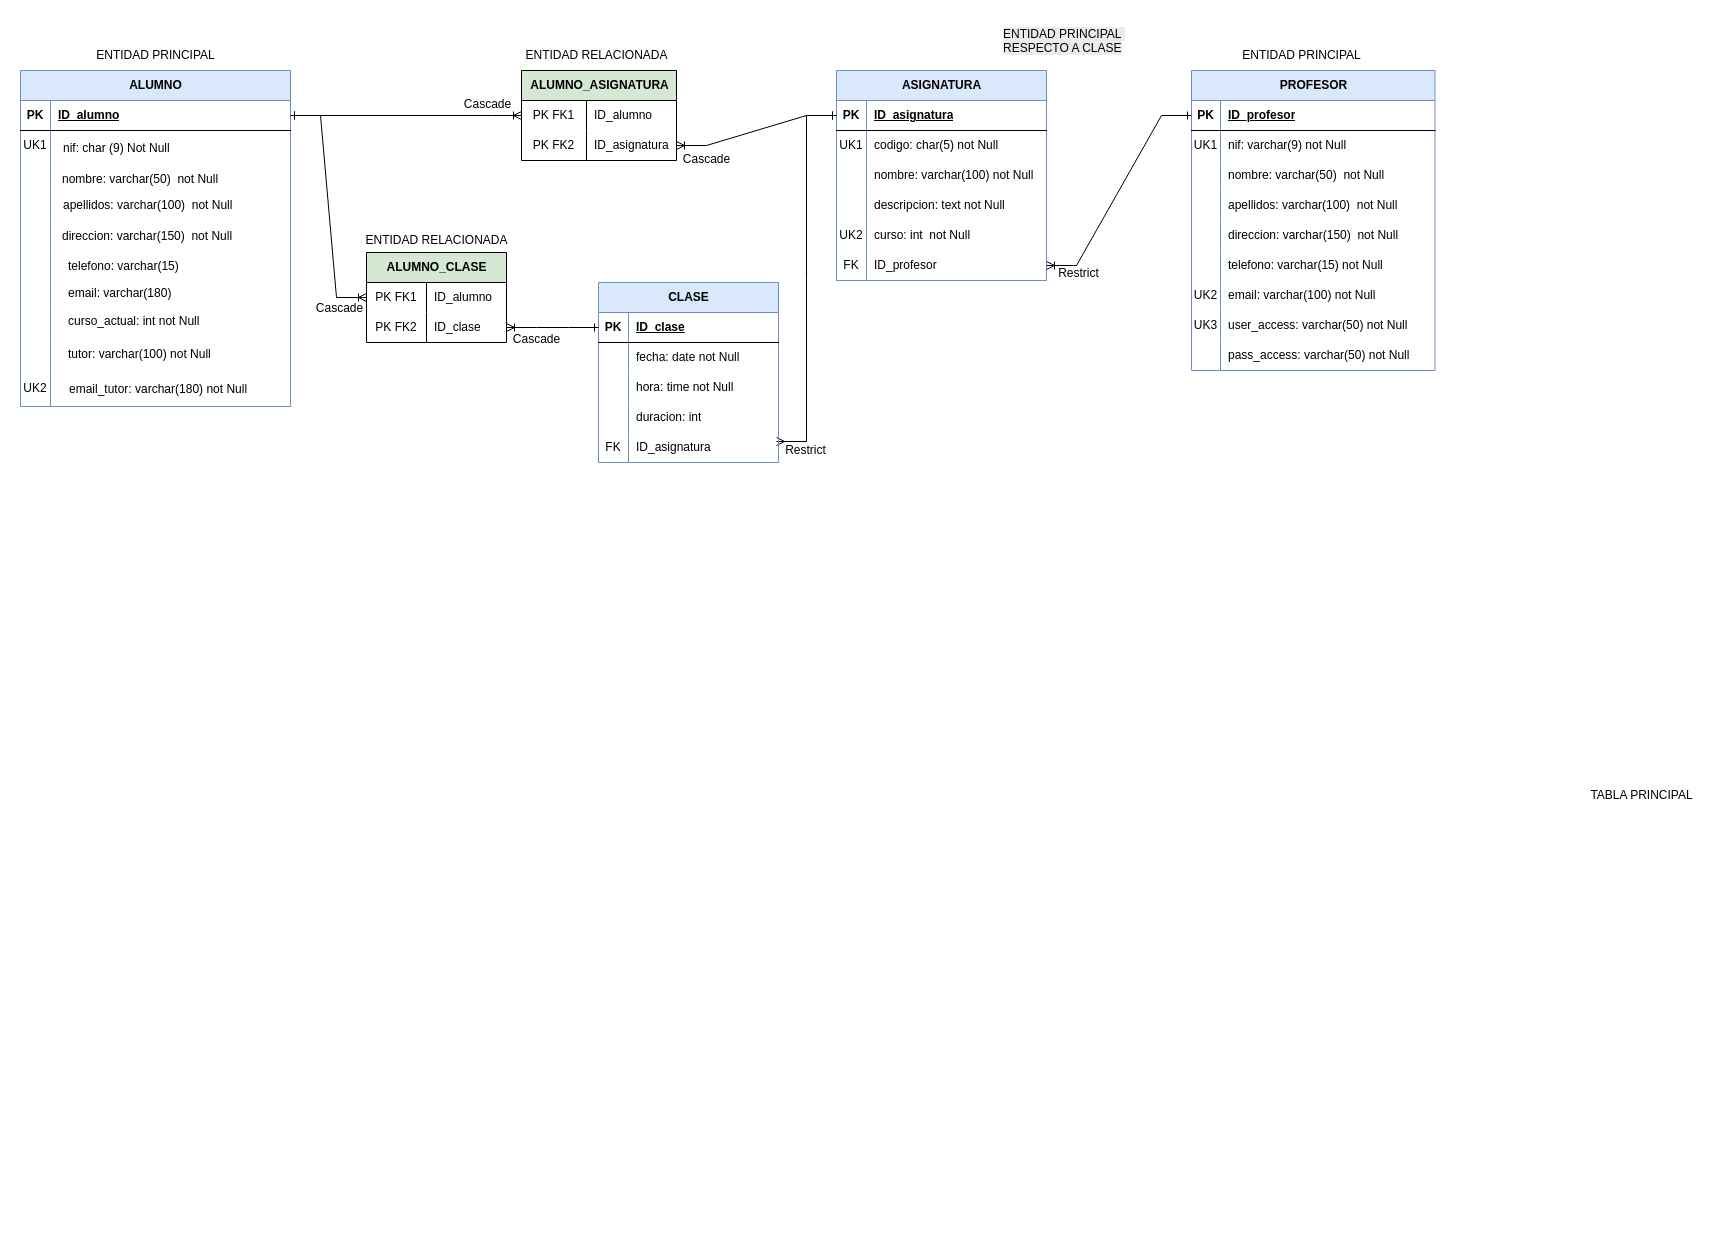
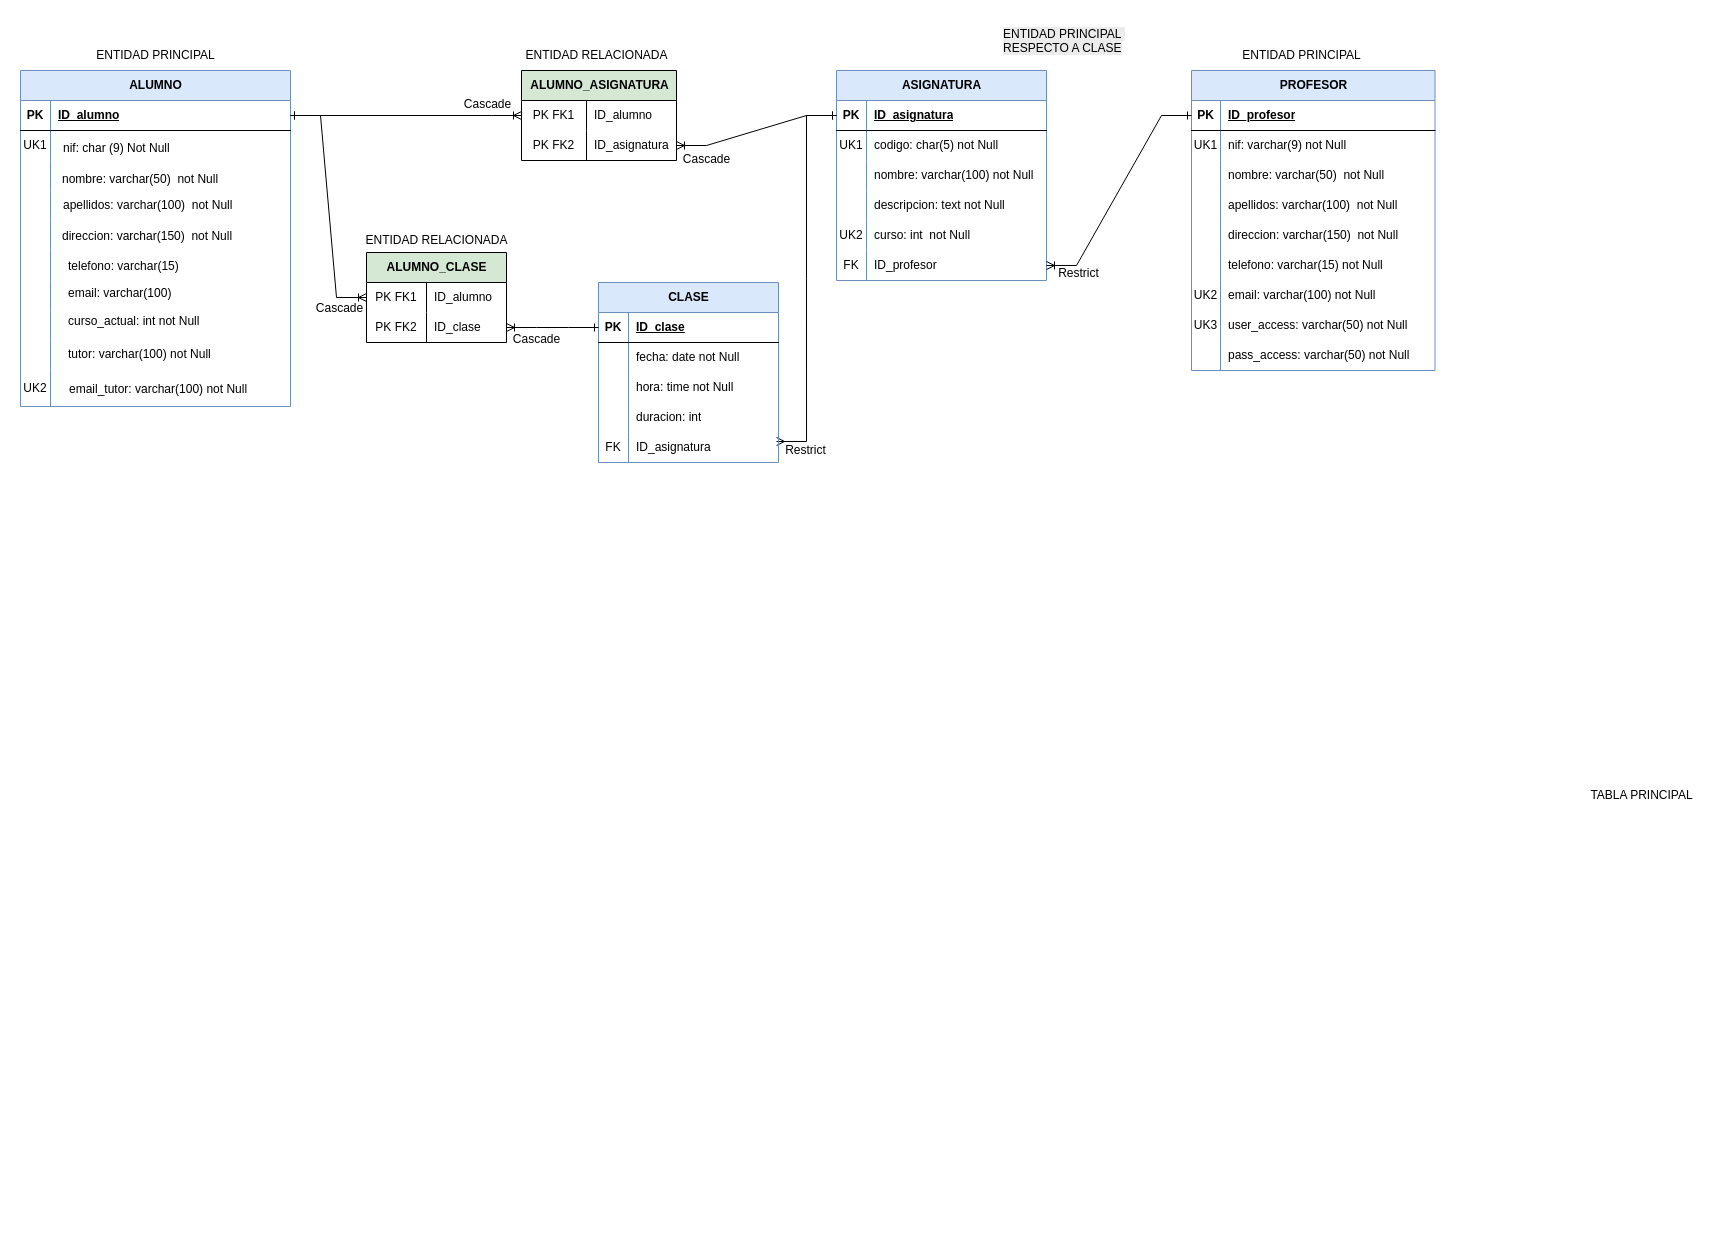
node "email: varchar(180)": label "email: varchar(180)" -> "email: varchar(100)"
node "email_tutor: varchar(180) not Null": label "email_tutor: varchar(180) not Null" -> "email_tutor: varchar(100) not Null"
